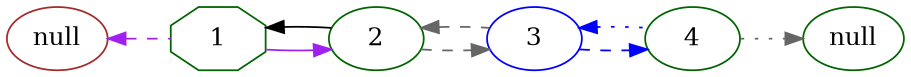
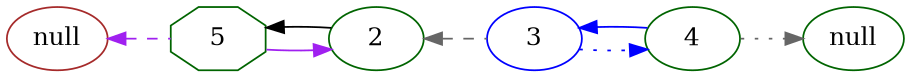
edge "4" -> "3": style dotted -> solid
node "1": label "1" -> "5"
edge "2" -> "3": removed
edge "3" -> "4": style dashed -> dotted
